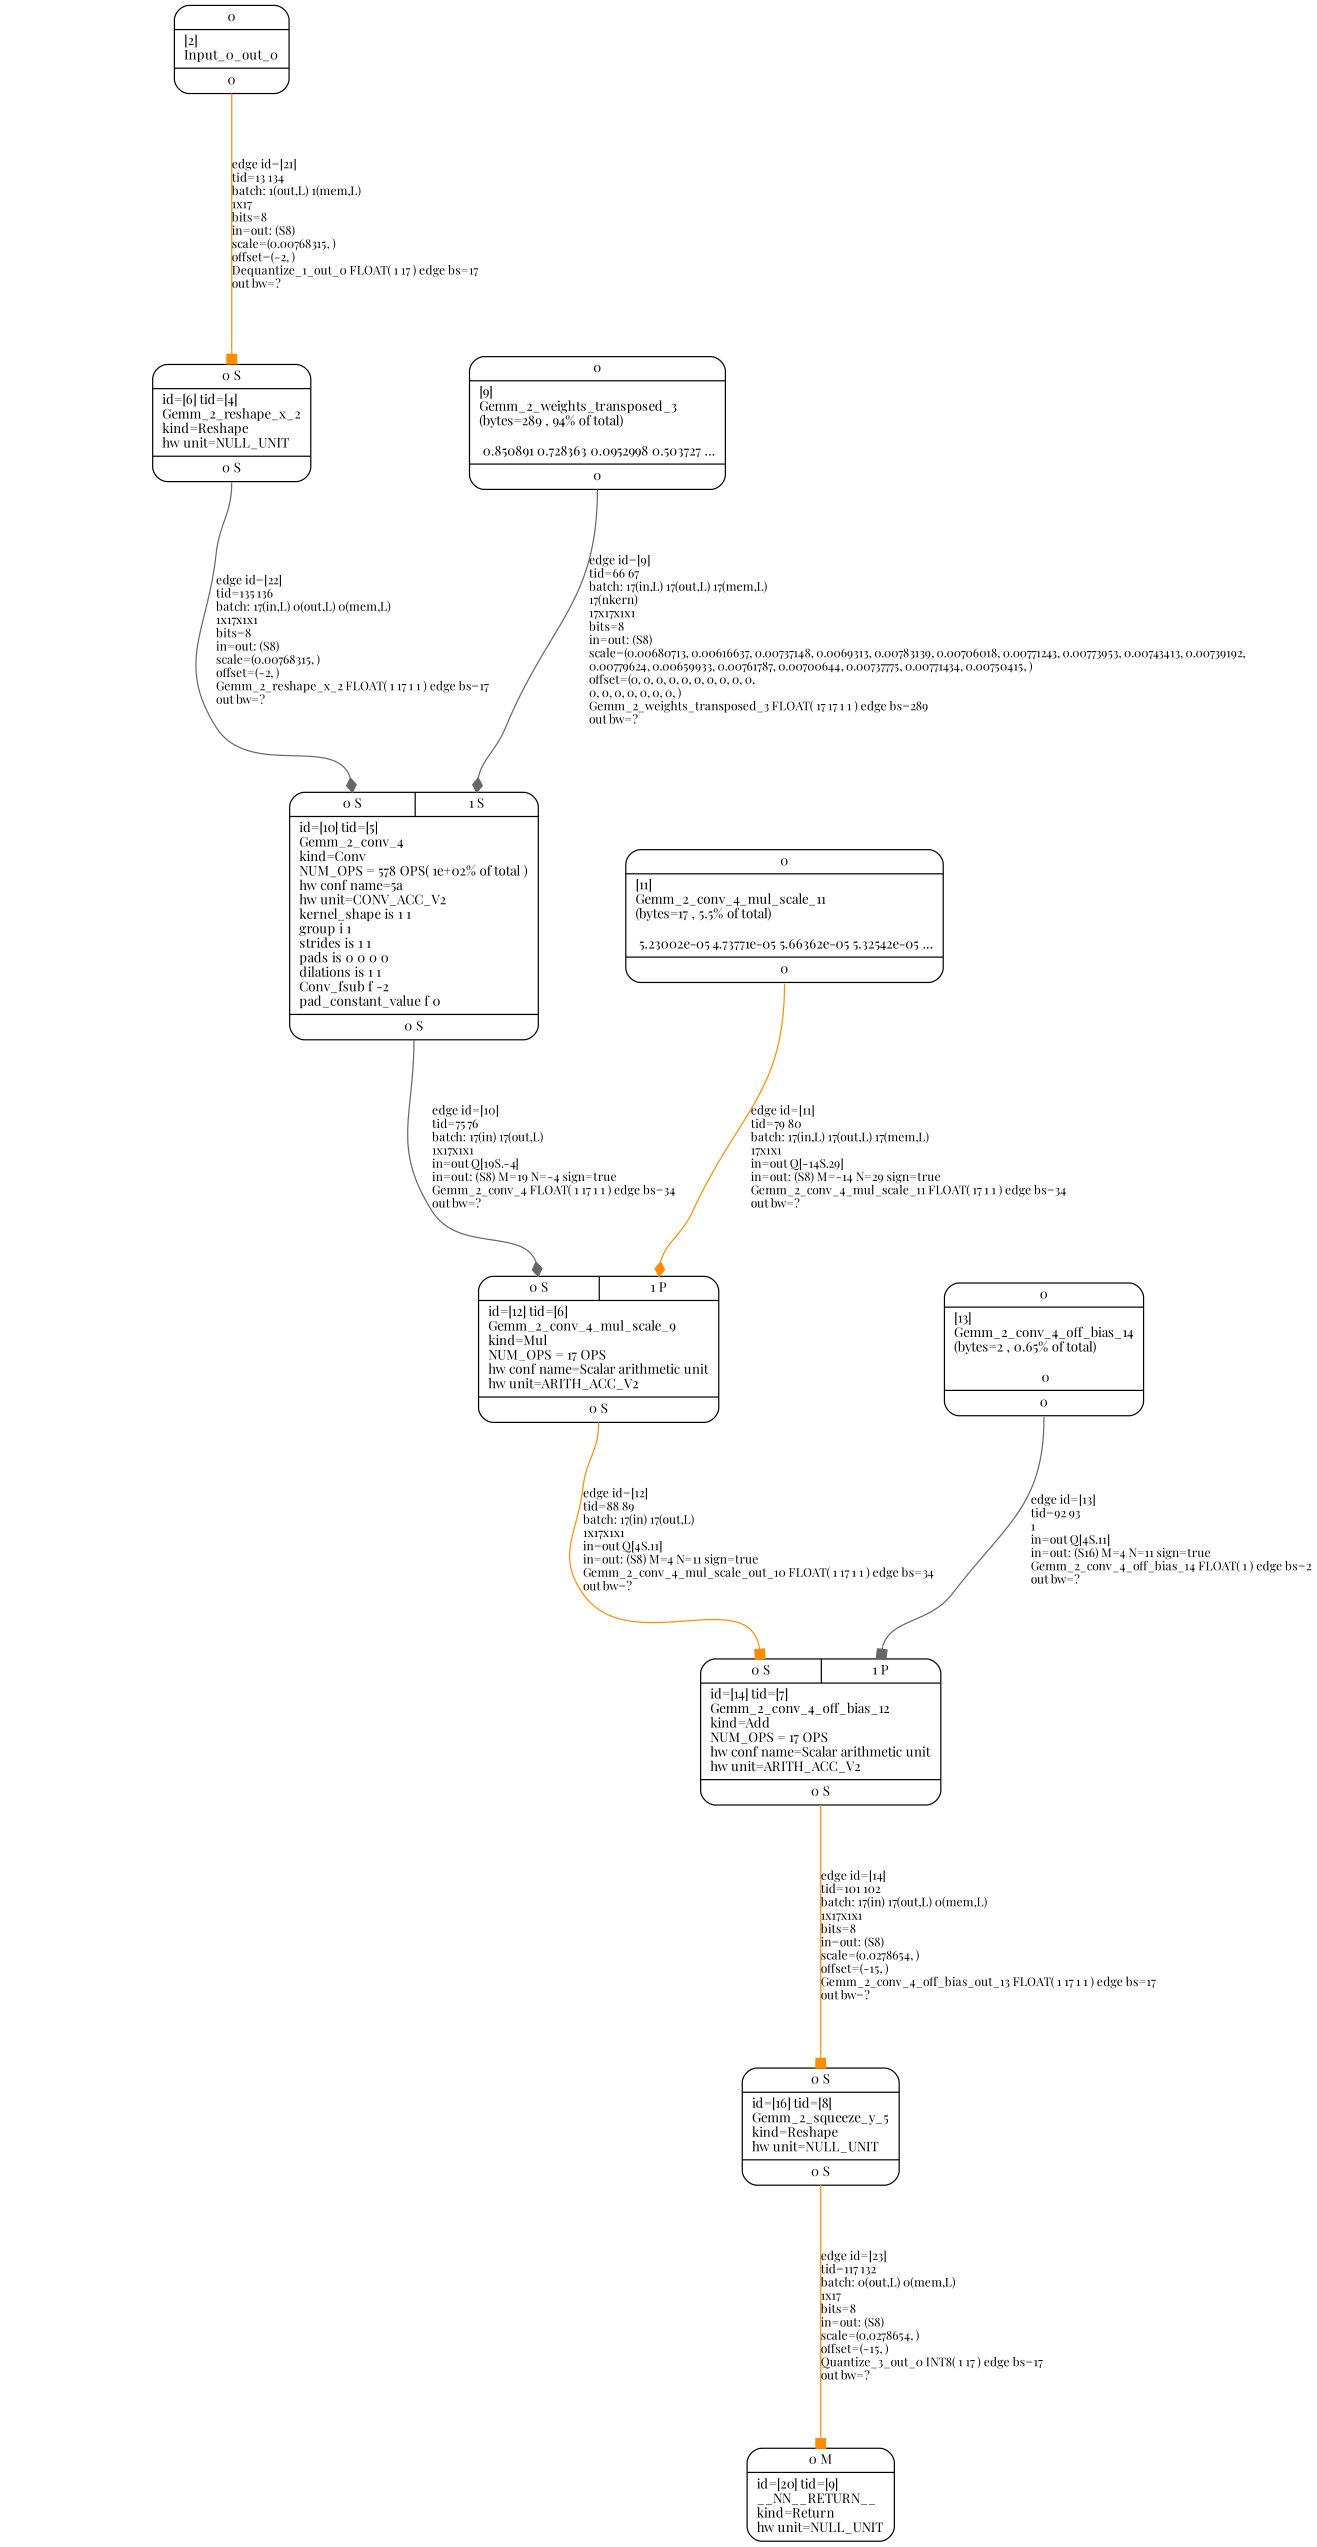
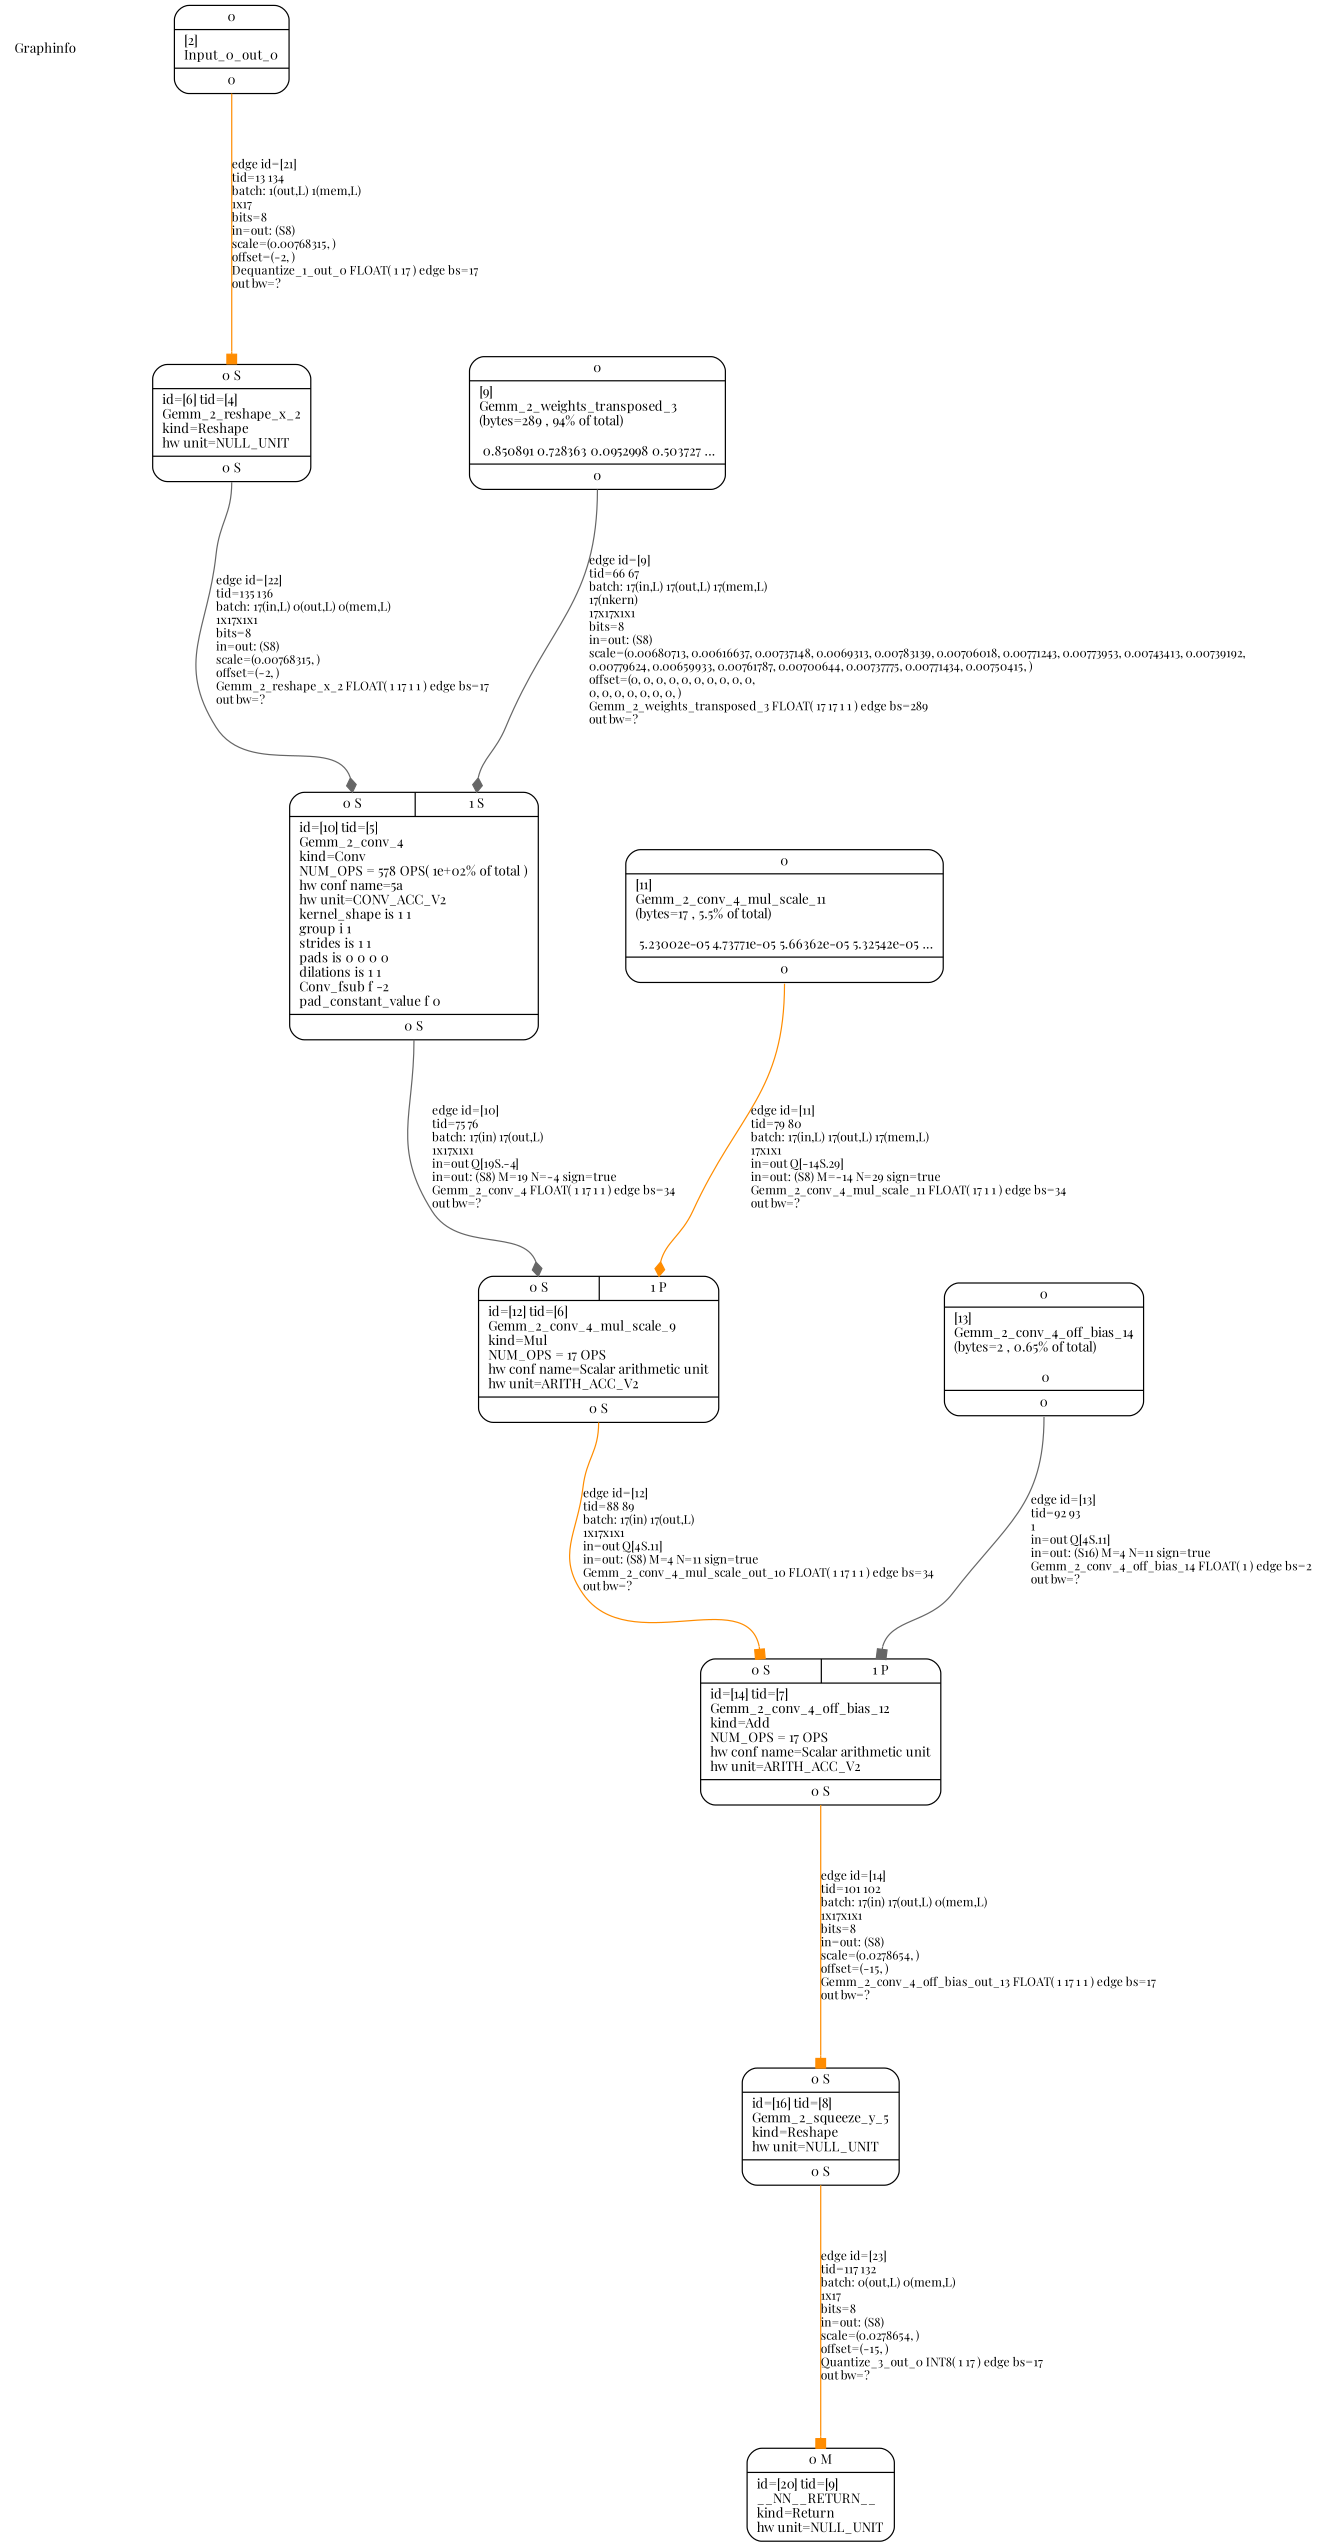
node "Graphinfo": added
